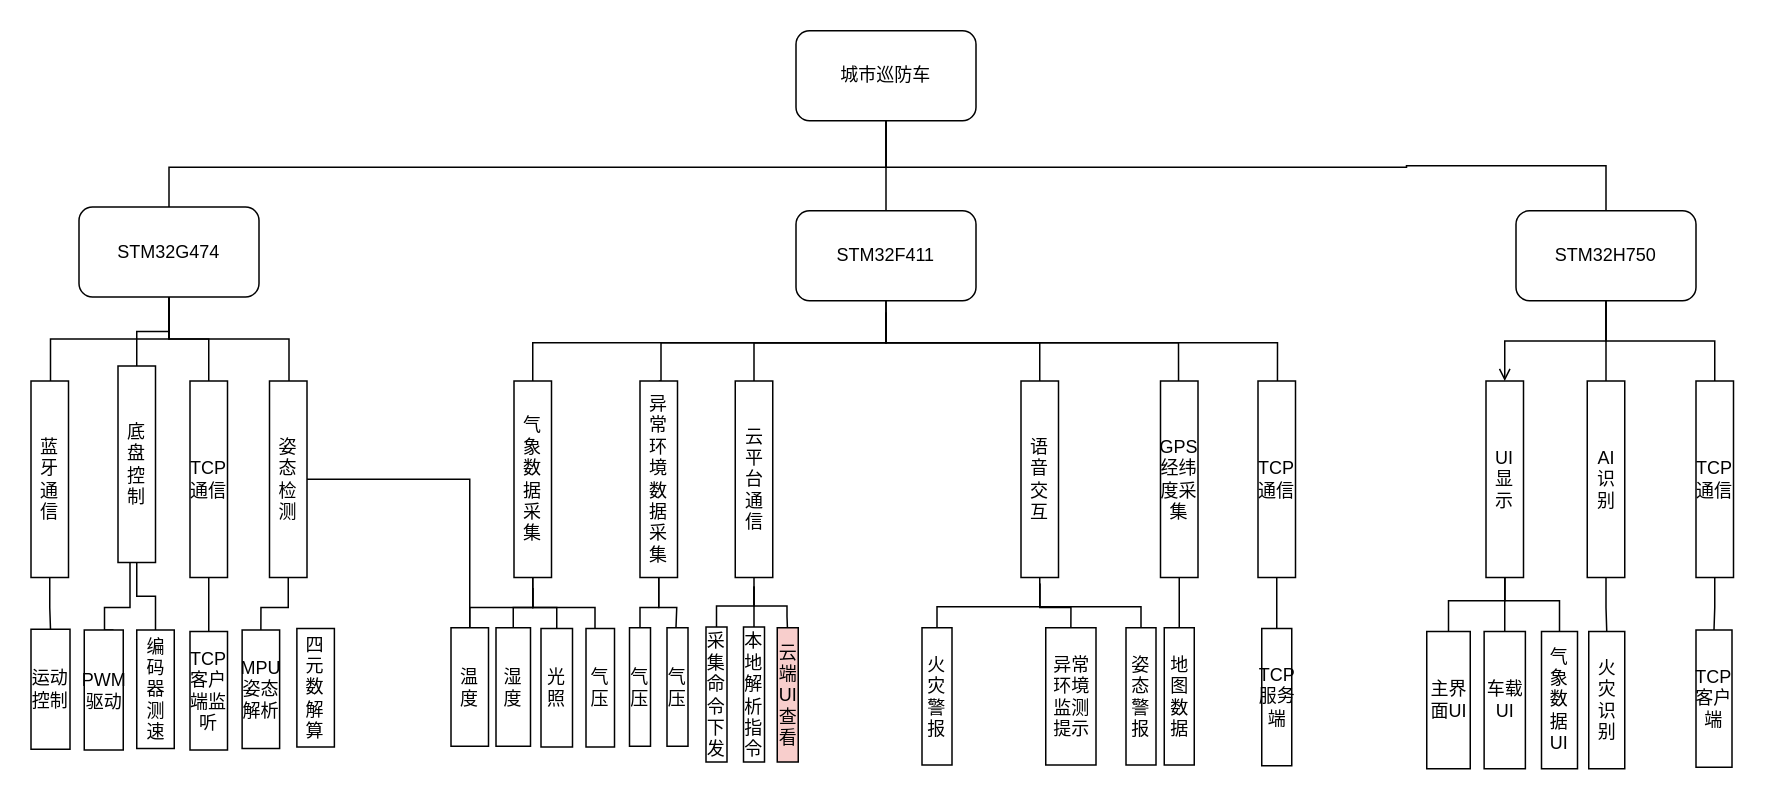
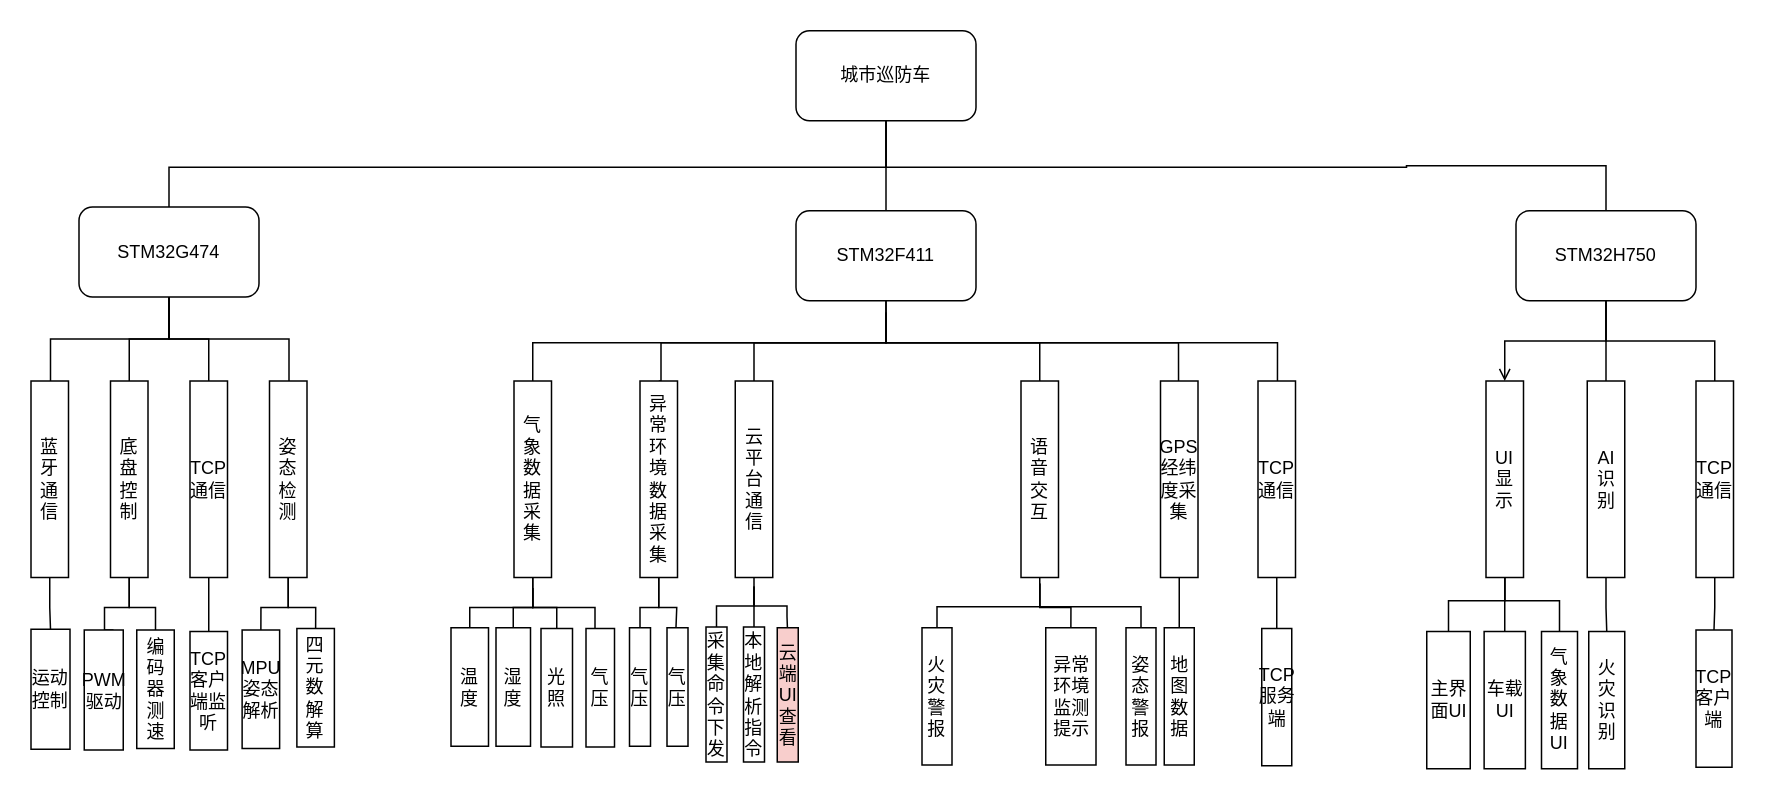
node "底盘控制": moved (137, 464) -> (129, 479)
edge "姿态检测" -- "温度": now "姿态检测" -- "四元数解算"
